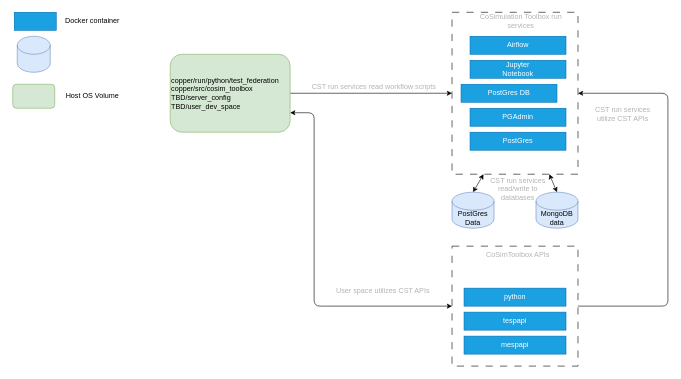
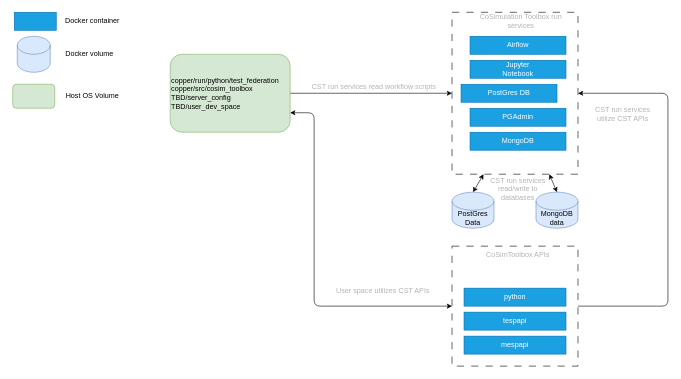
node "Docker volume": added
node "PostGres": label "PostGres" -> "MongoDB"
